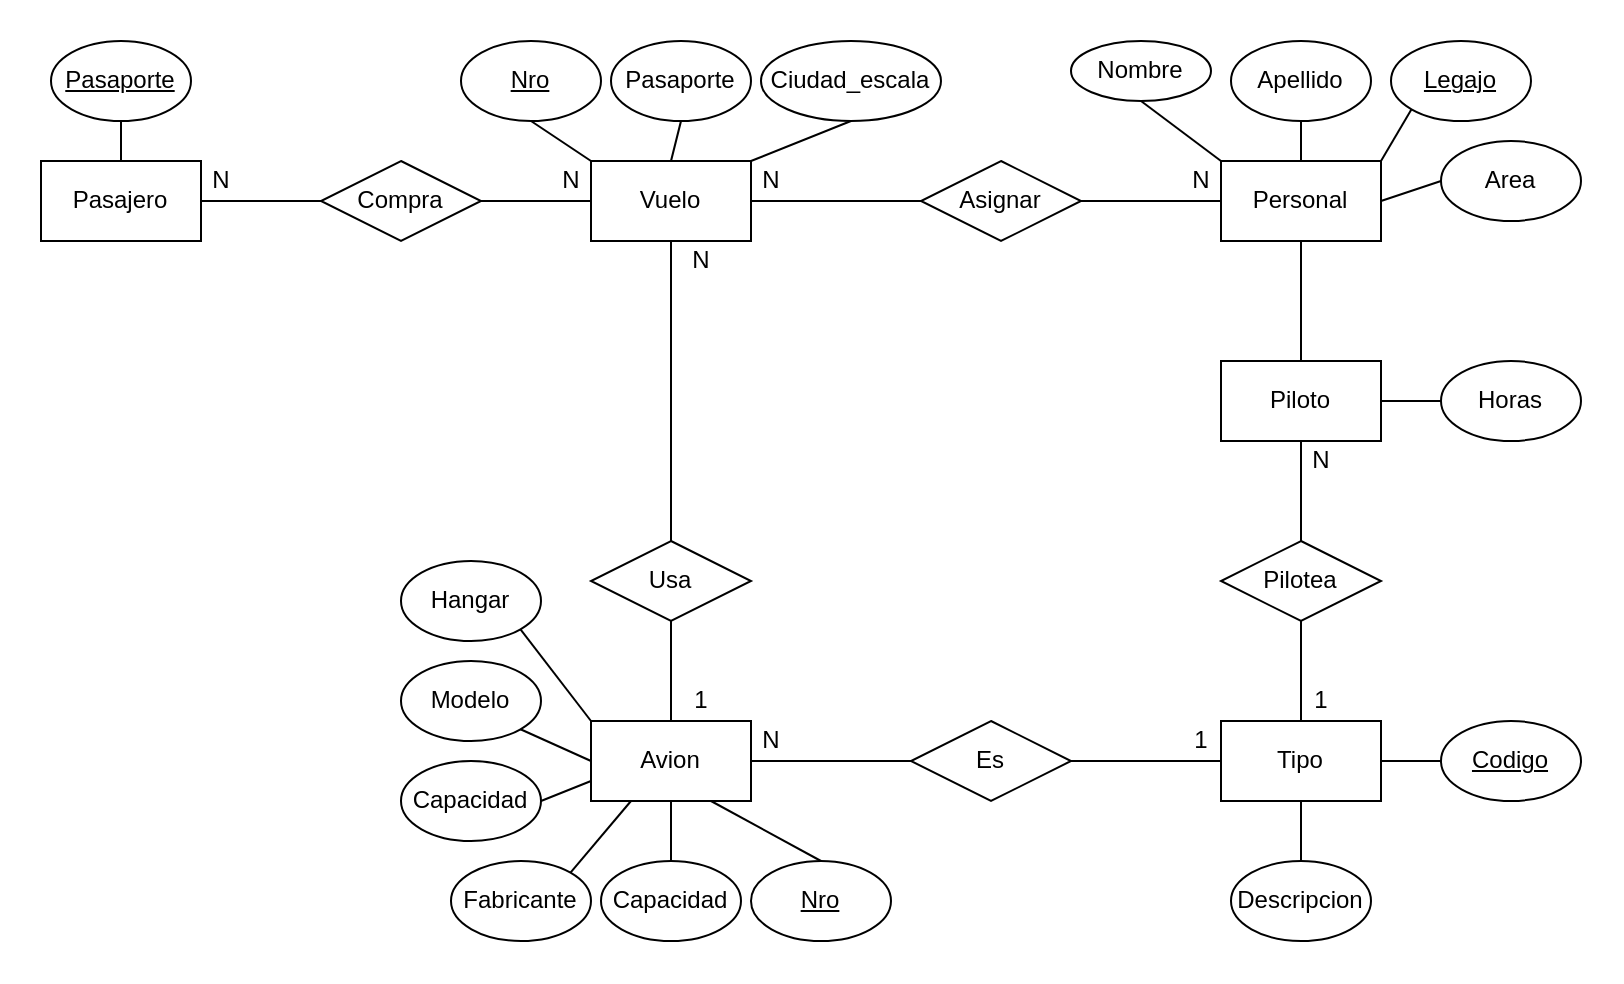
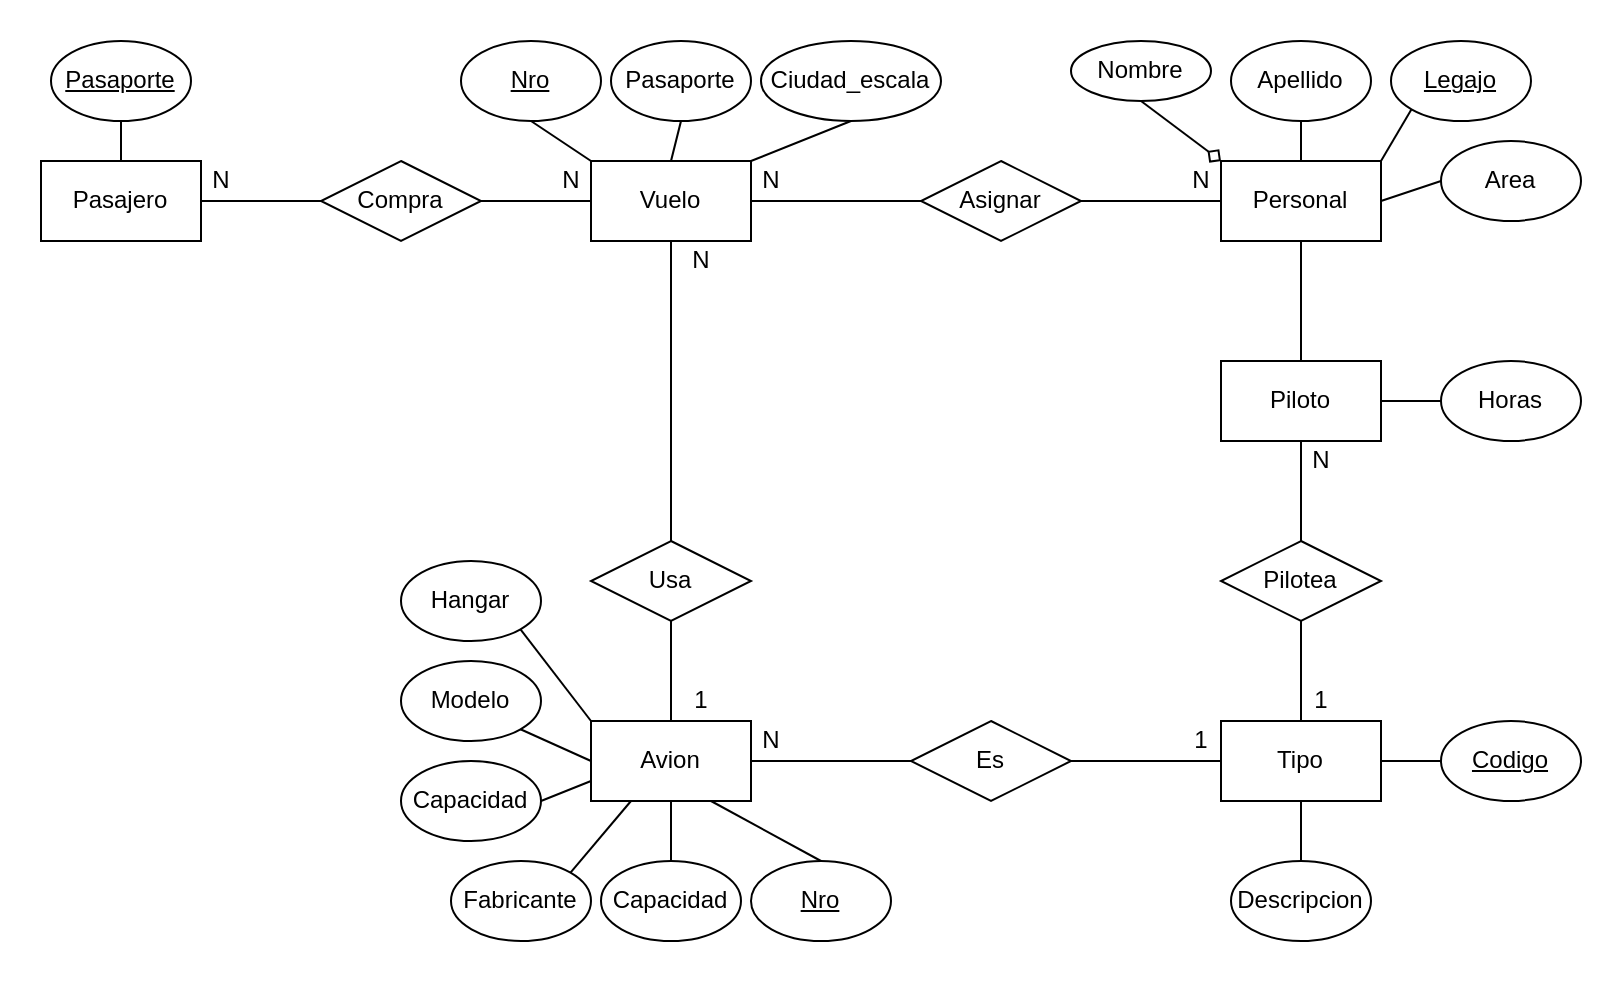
edge "Nombre" -- "Personal": arrowhead none -> diamond
